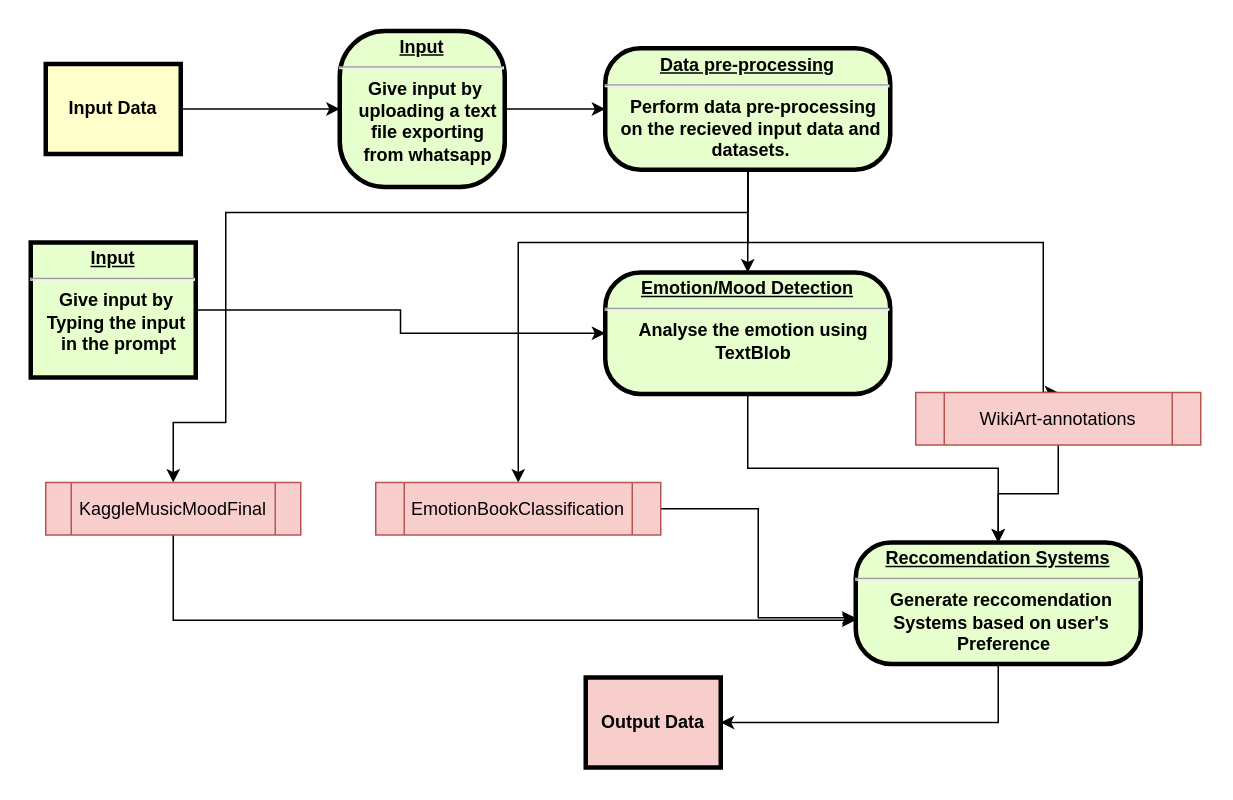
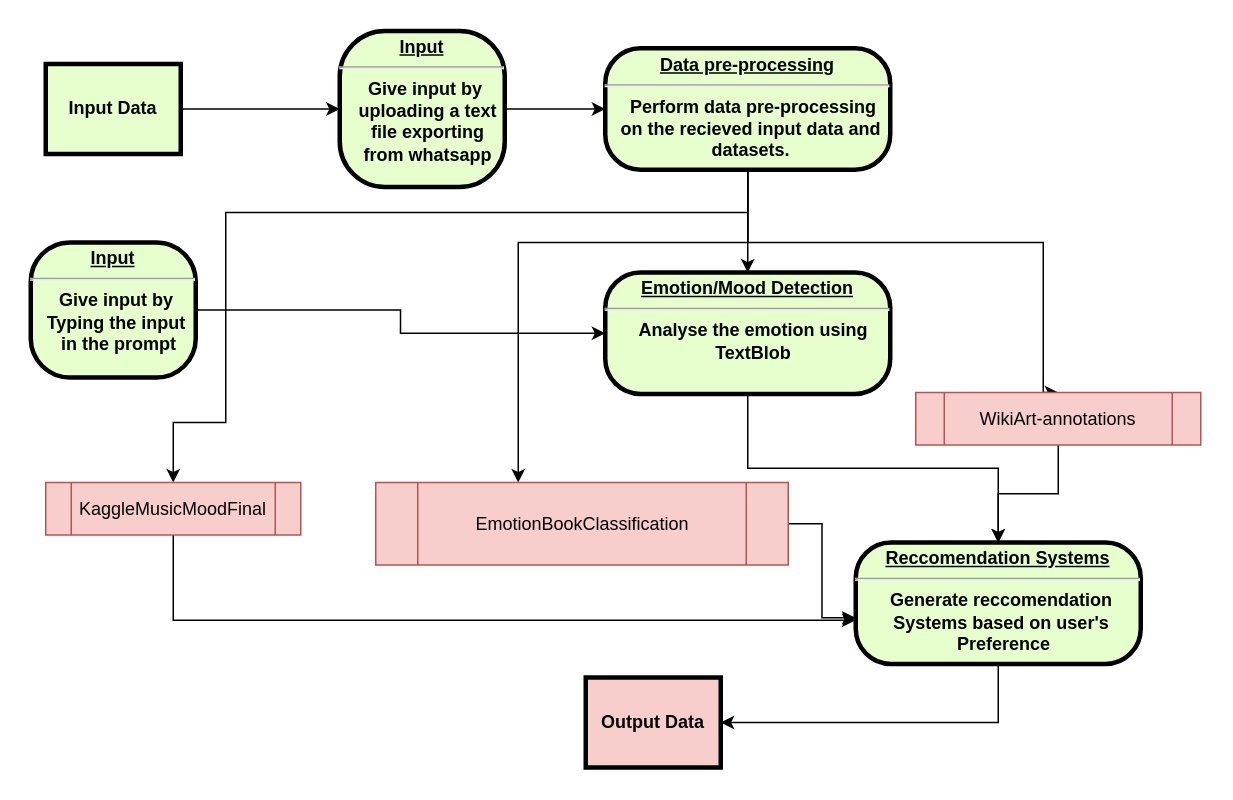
node "Input Data": fillcolor #ffffcc -> #e6ffcc
node "Input Give input by Typing the input in the prompt": shape rectangle -> rounded rectangle
node "EmotionBookClassification": size 285x53 -> 413x83
